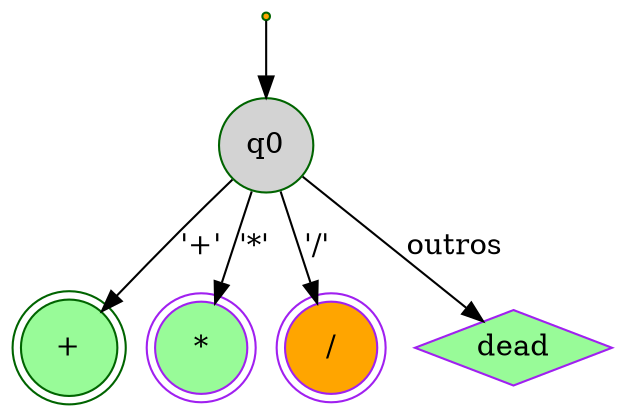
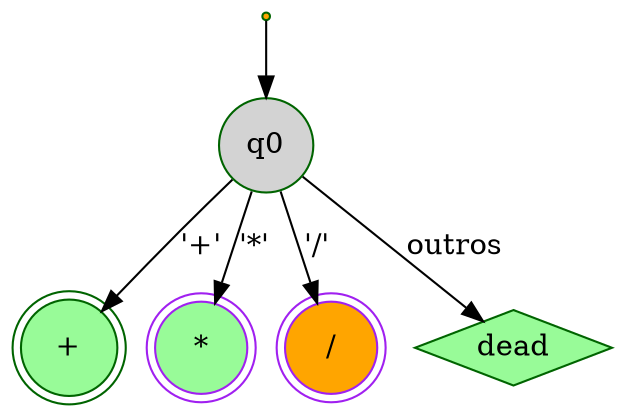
node "dead": color purple -> darkgreen
